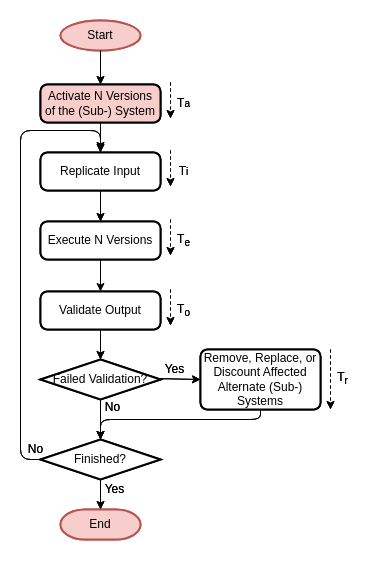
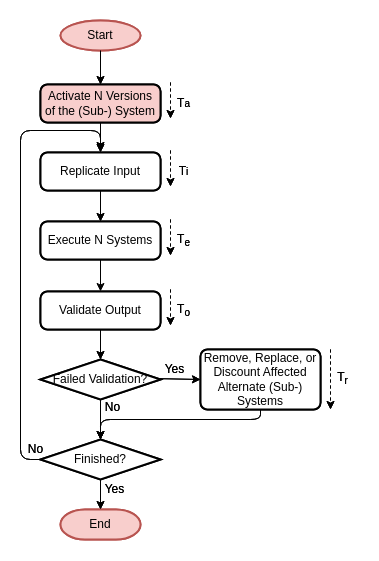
node "Execute N Versions": label "Execute N Versions" -> "Execute N Systems"
